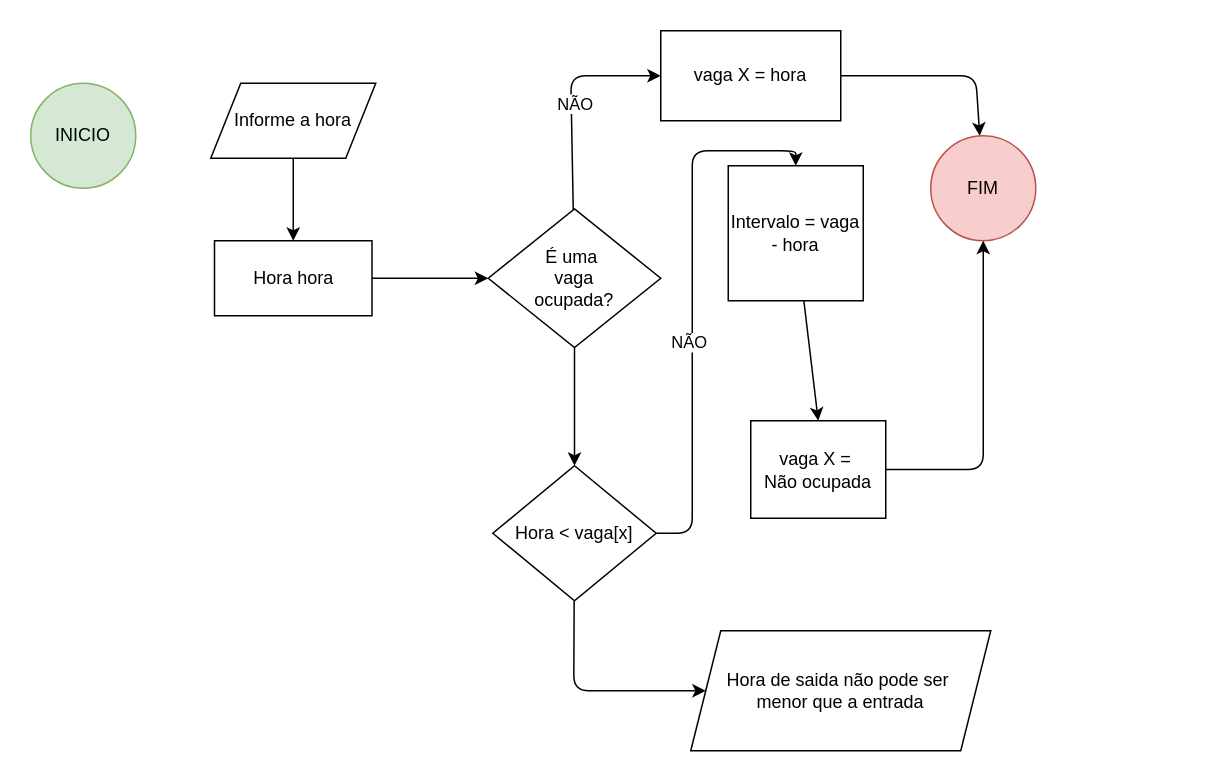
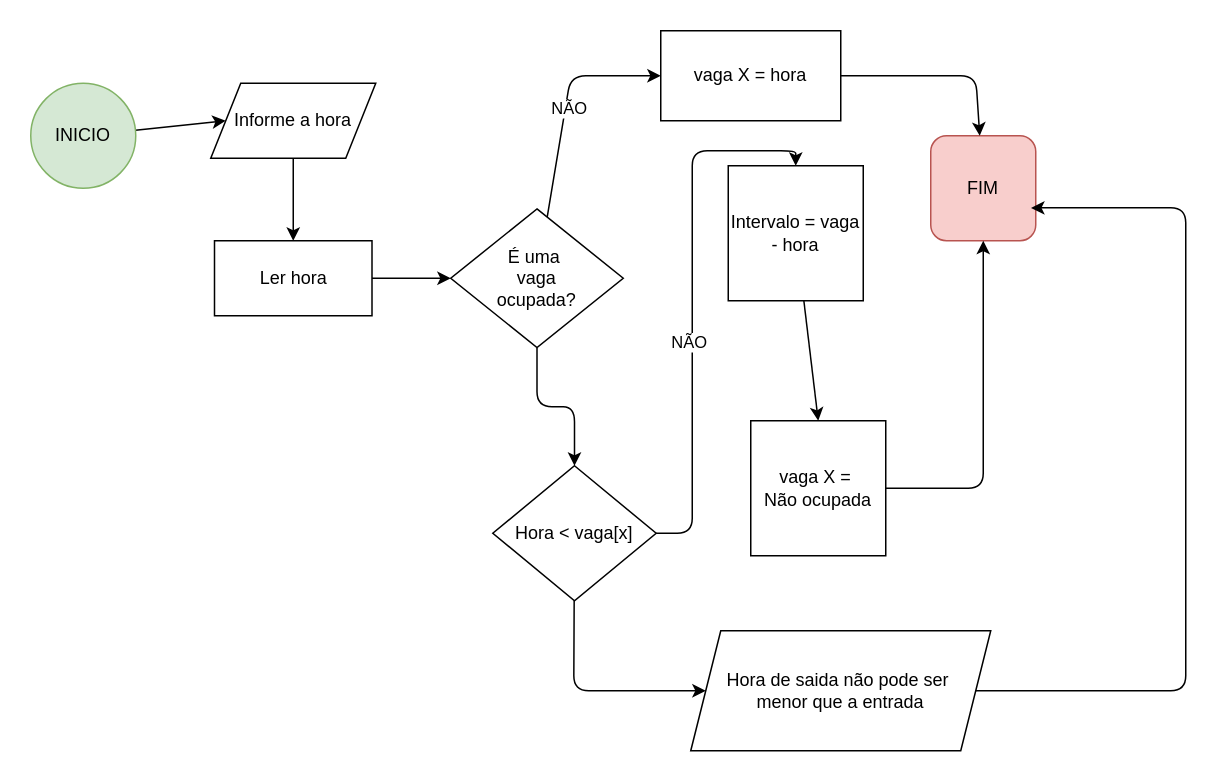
edge "INICIO" -> "Informe a hora": added
node "FIM": shape ellipse -> rounded rectangle
node "Hora hora": label "Hora hora" -> "Ler hora"
node "É uma vaga ocupada?": moved (575, 278) -> (537, 278)
node "vaga X = Não ocupada": size 135x98 -> 135x135
edge "Hora de saida não pode ser menor que a entrada" -> "FIM": added
